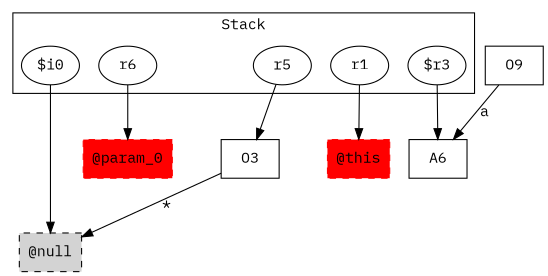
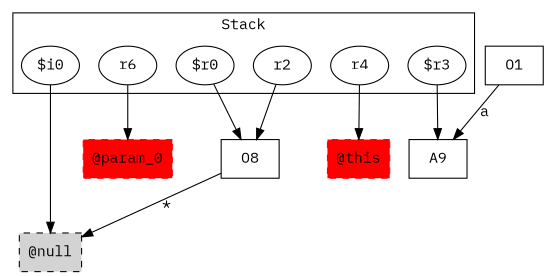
node "$r0": added
node "r5": label "r5" -> "r2"
node "r1": label "r1" -> "r4"
node "O9": label "O9" -> "O1"
node "O3": label "O3" -> "O8"
node "A6": label "A6" -> "A9"
